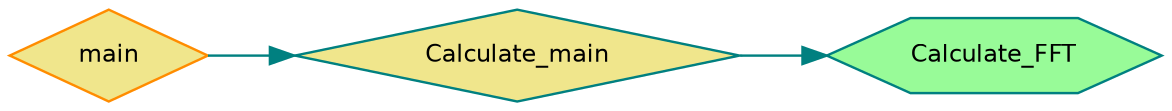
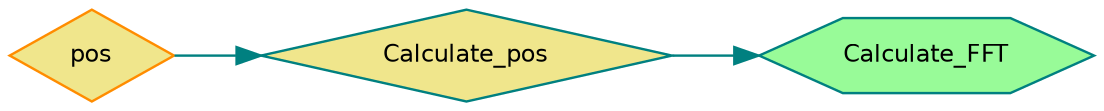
node "main": label "main" -> "pos"
node "Calculate_main": label "Calculate_main" -> "Calculate_pos"
